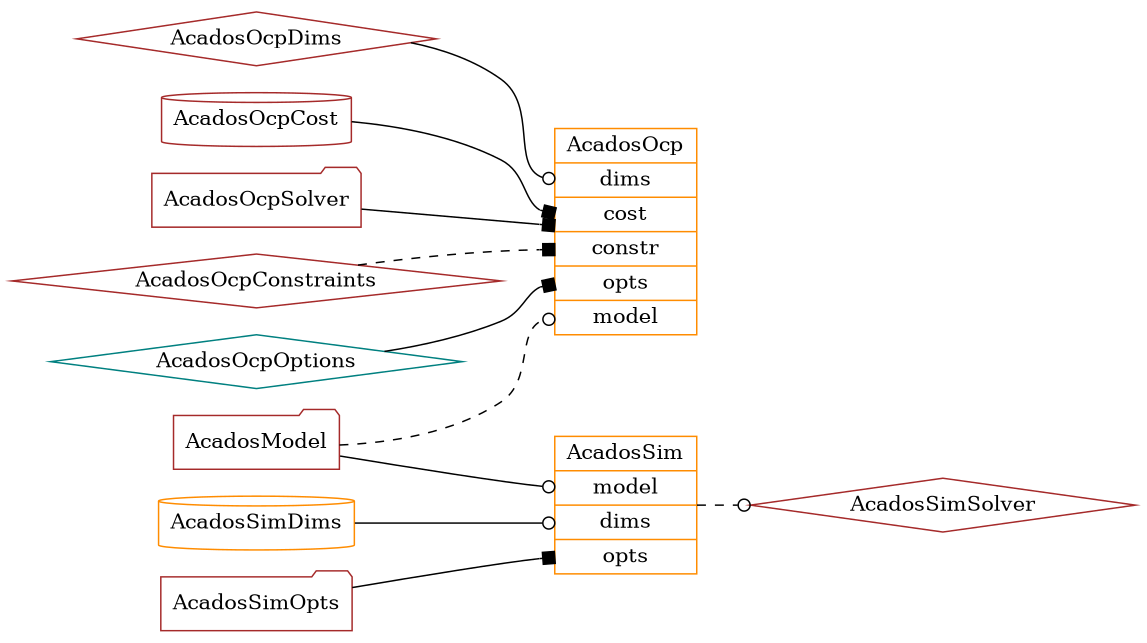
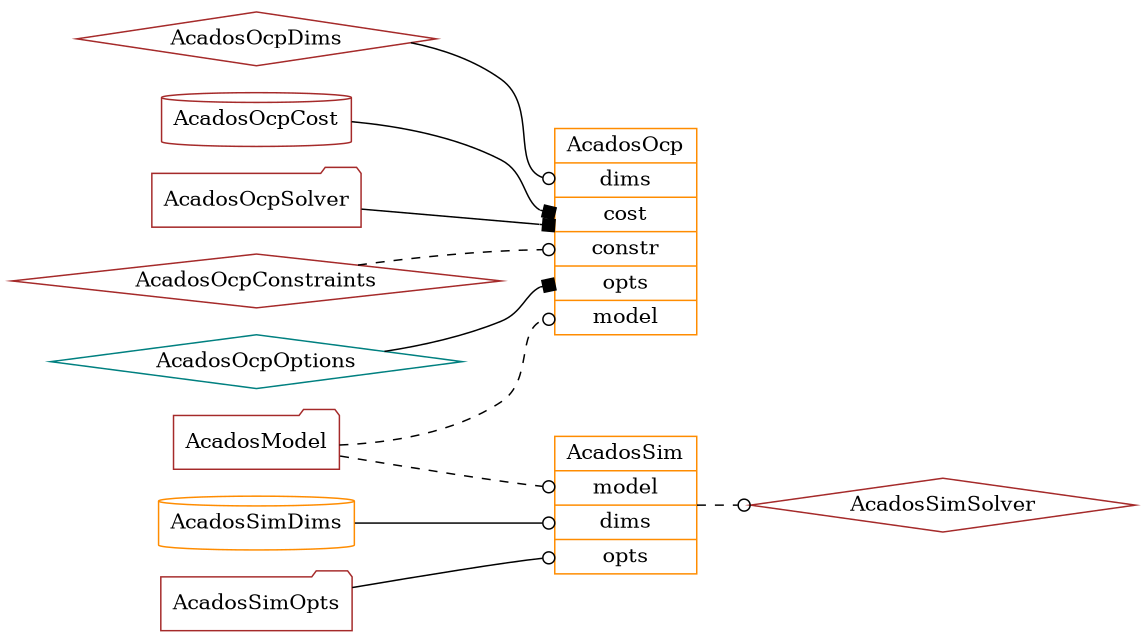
edge "AcadosOcpConstraints" -> "AcadosOcp": arrowhead box -> odot
edge "AcadosModel" -> "AcadosSim": style solid -> dashed
edge "AcadosSimOpts" -> "AcadosSim": arrowhead box -> odot
